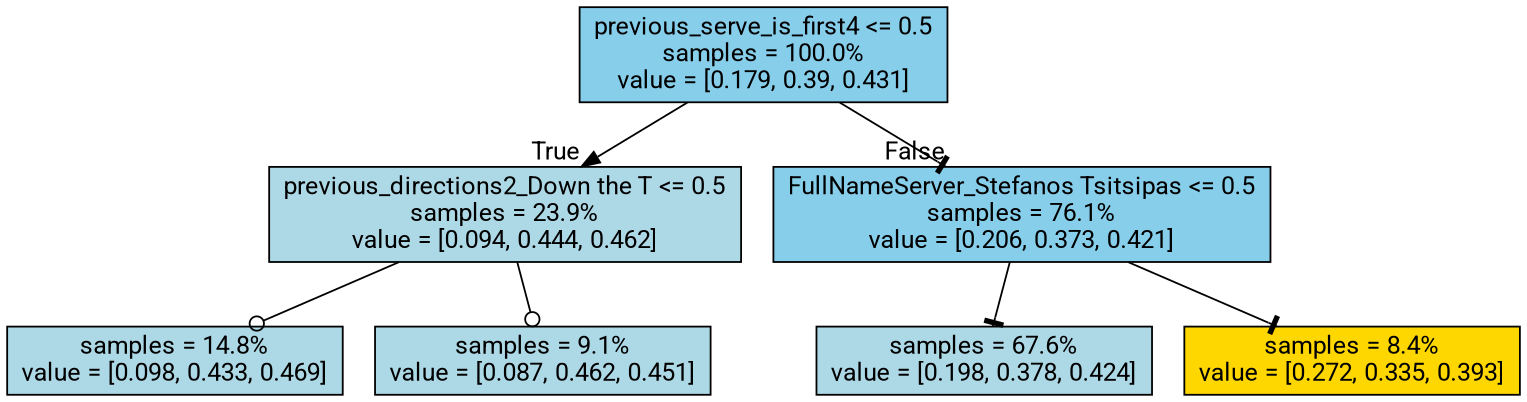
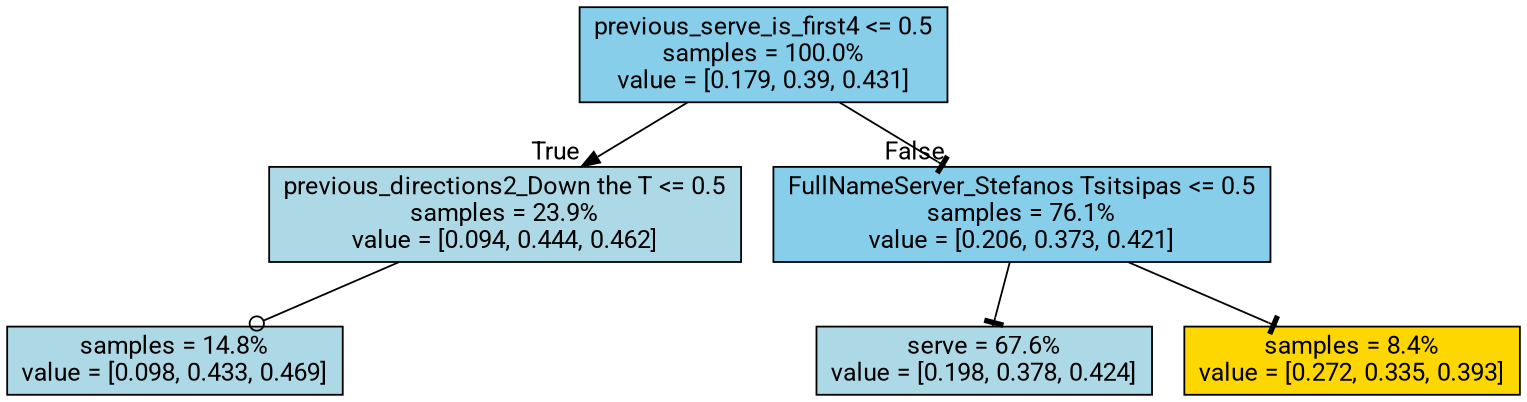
node "samples = 9.1% value = [0.087, 0.462, 0.451]": removed
node "samples = 67.6% value = [0.198, 0.378, 0.424]": label "samples = 67.6% value = [0.198, 0.378, 0.424]" -> "serve = 67.6% value = [0.198, 0.378, 0.424]"
